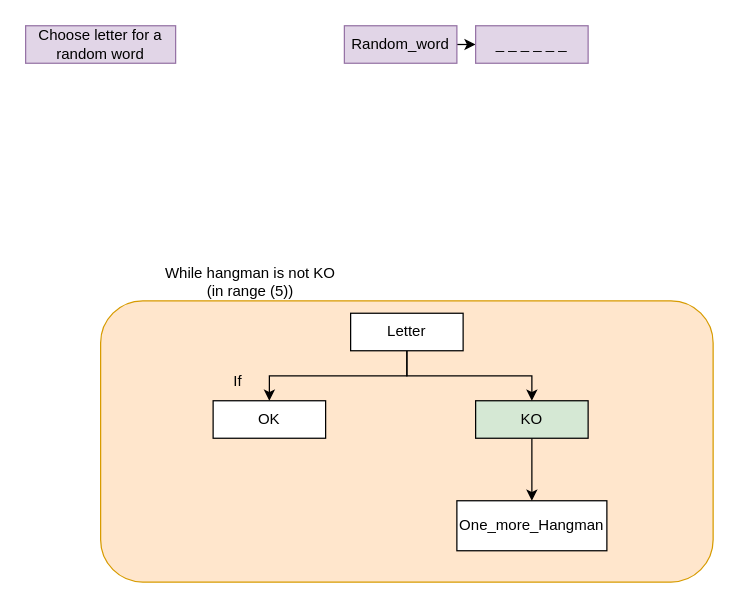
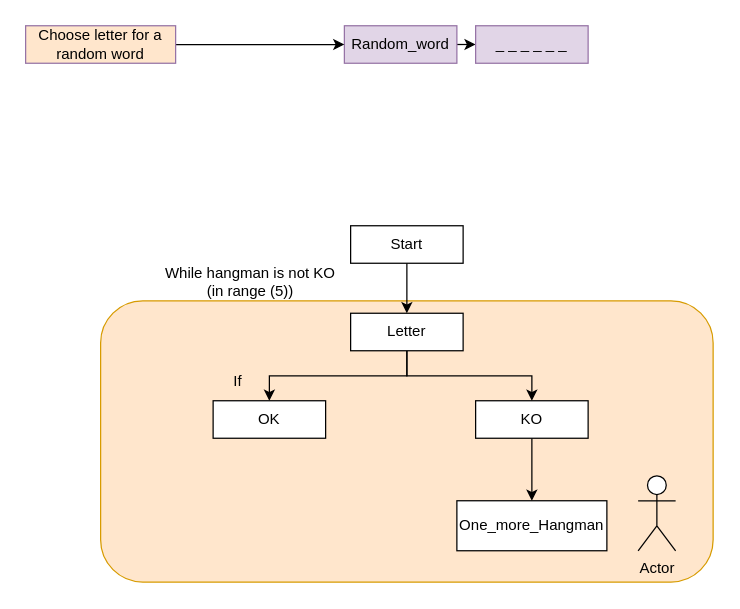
node "Choose letter for a random word": fillcolor #e1d5e7 -> #ffe6cc
edge "Choose letter for a random word" -> "Random_word": added
node "Start": added
edge "Start" -> "Letter": added
node "KO": fillcolor #d5e8d4 -> #ffffff
node "Actor": added
